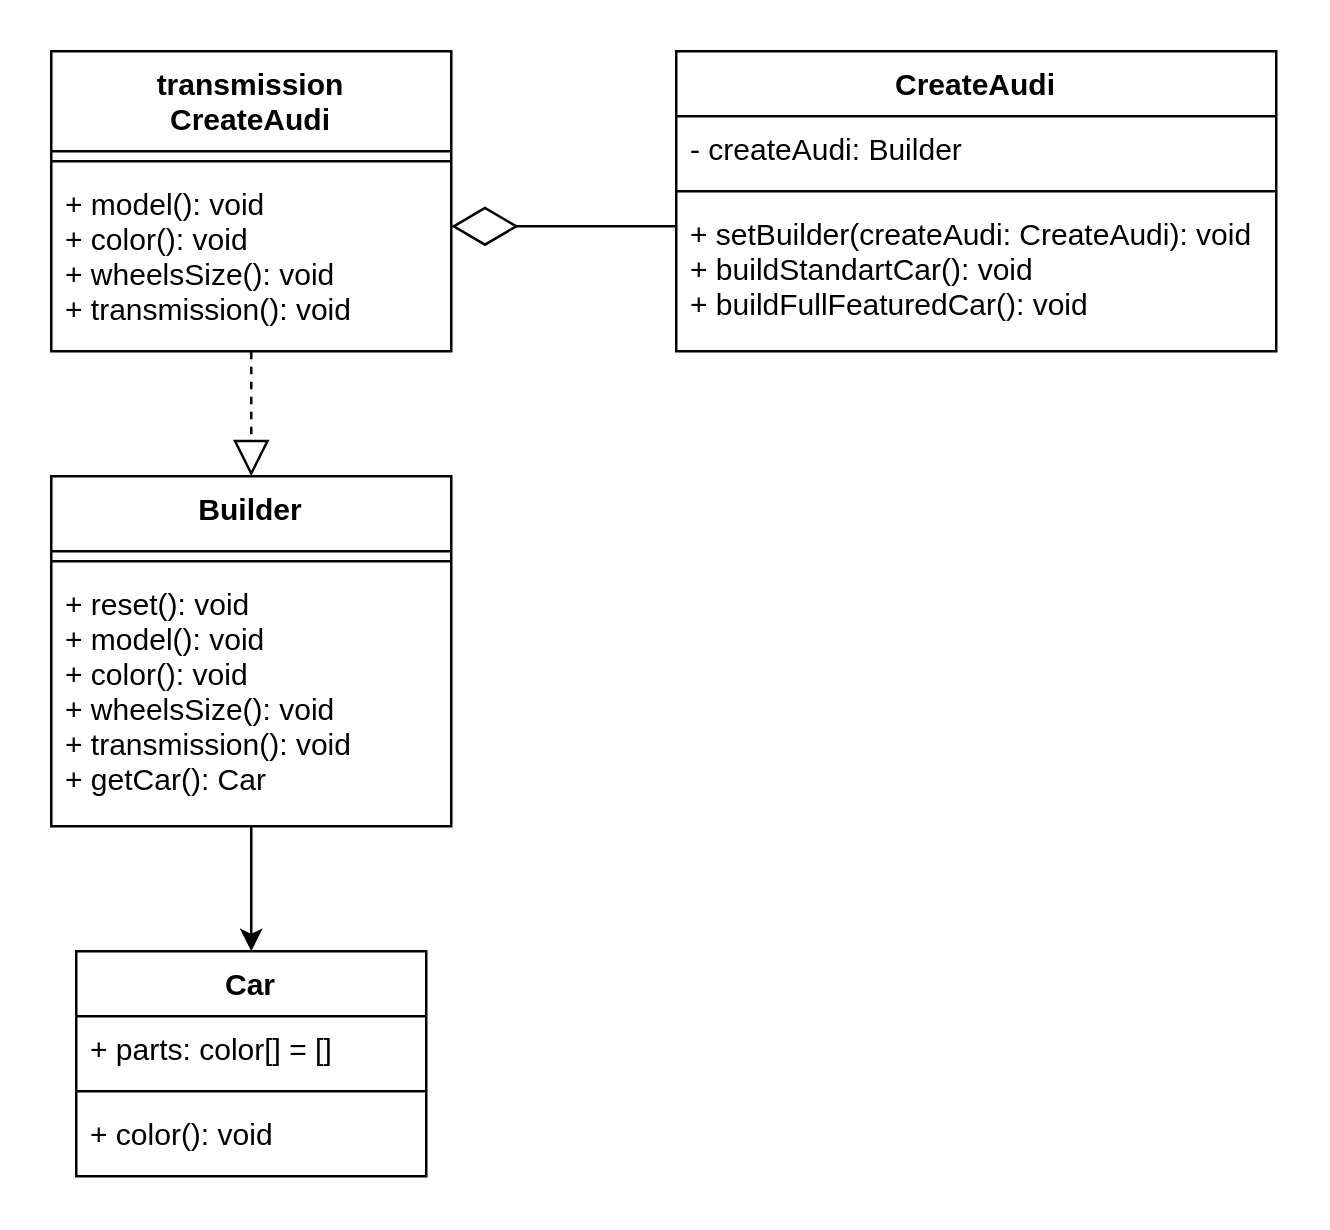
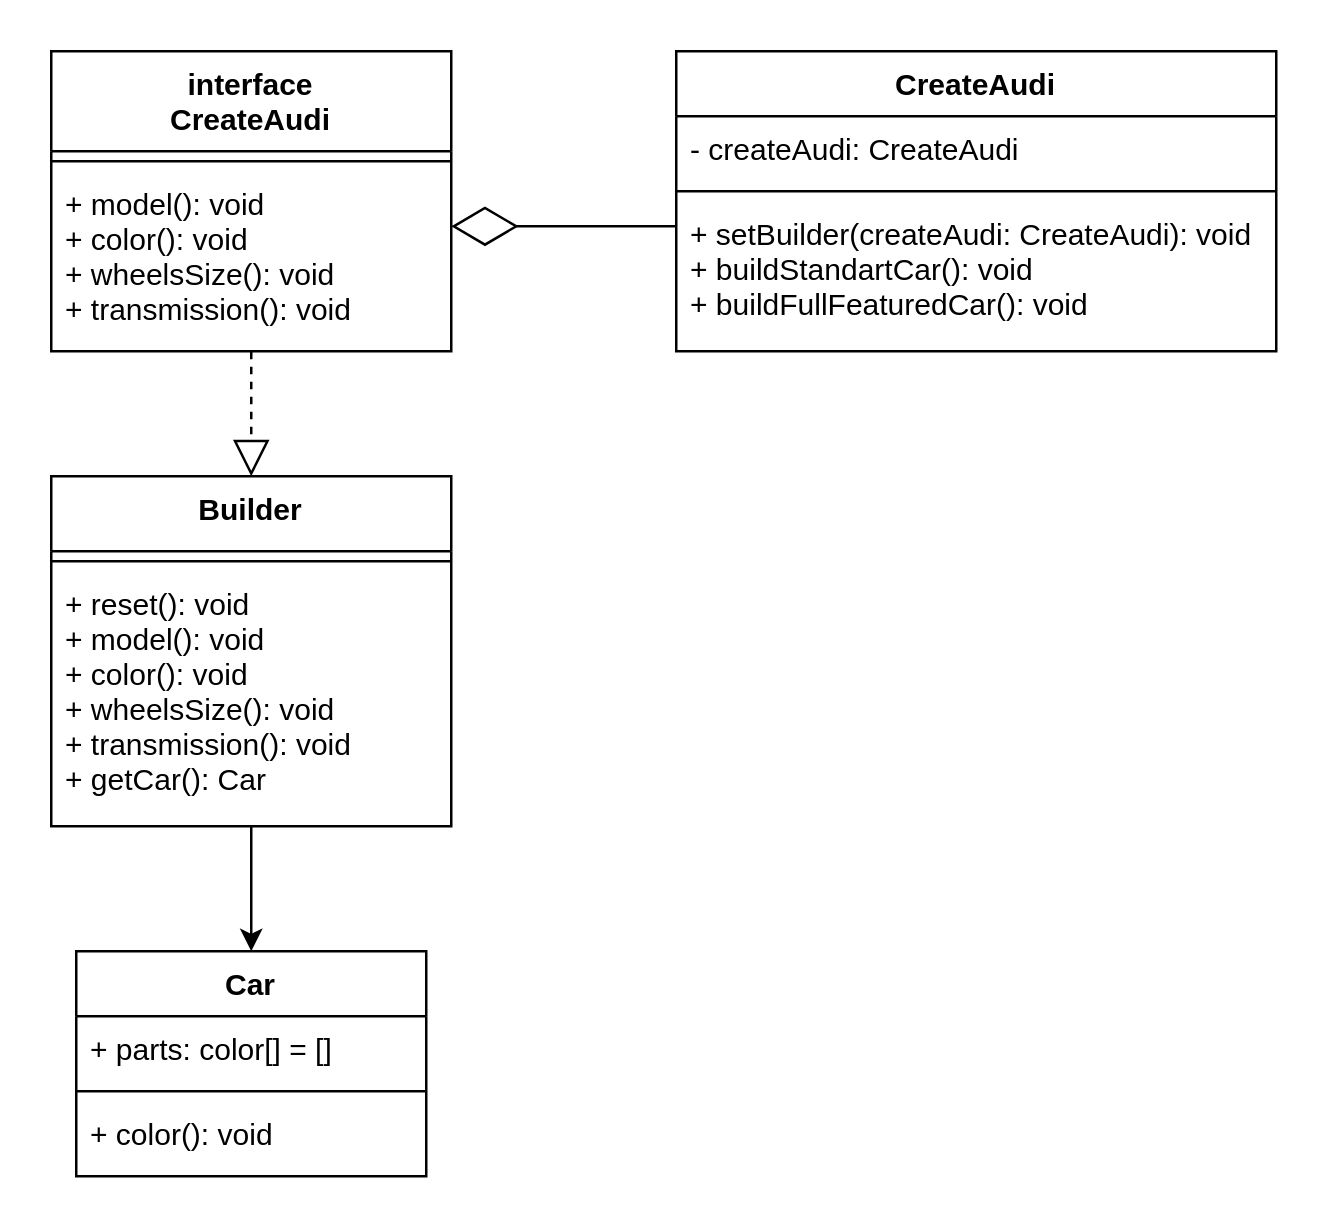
node "transmission CreateAudi": label "transmission CreateAudi" -> "interface CreateAudi"
node "- createAudi: Builder": label "- createAudi: Builder" -> "- createAudi: CreateAudi"
